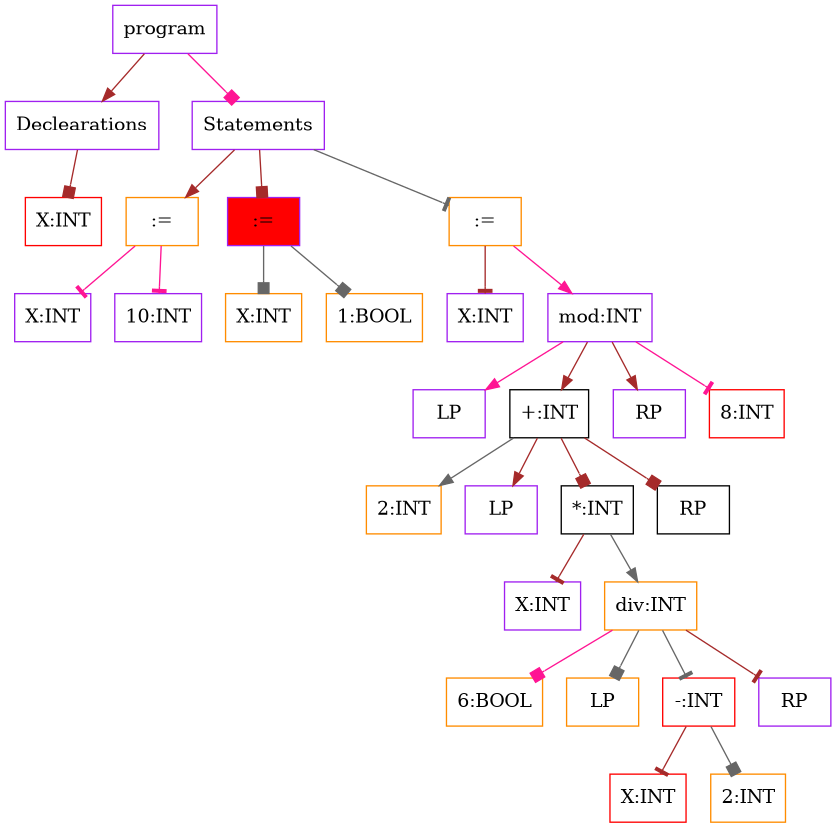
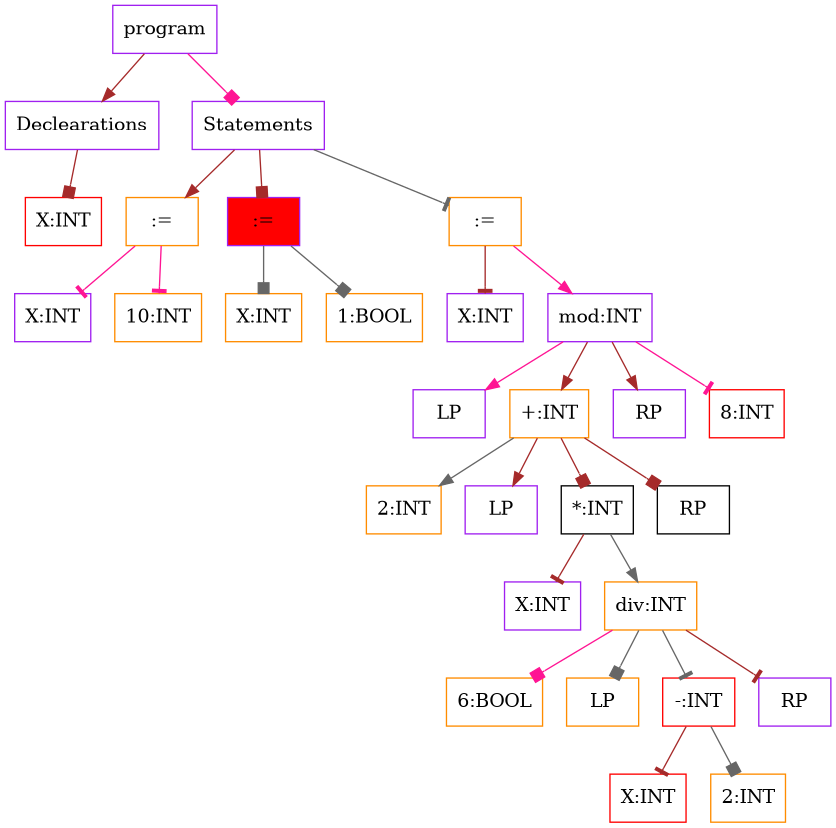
node "10:INT": color purple -> darkorange
node "+:INT": color black -> darkorange
